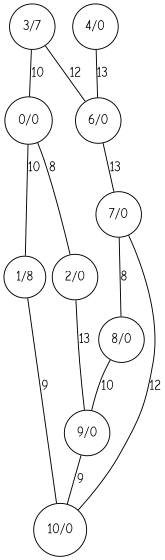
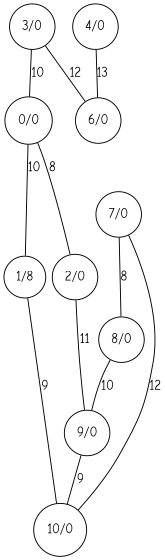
node "3/7": label "3/7" -> "3/0"
edge "6/0" -- "7/0": removed, label "13"
edge "2/0" -- "9/0": label "13" -> "11"
